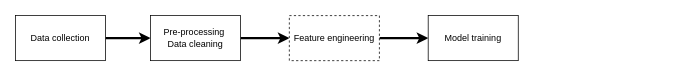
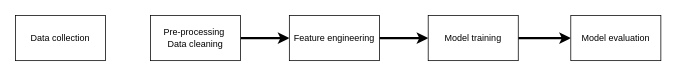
edge "Data collection" -> "Pre-processing Data cleaning": removed
node "Feature engineering": style dashed -> solid
edge "Model training" -> "Model evaluation": added
node "Model evaluation": added
